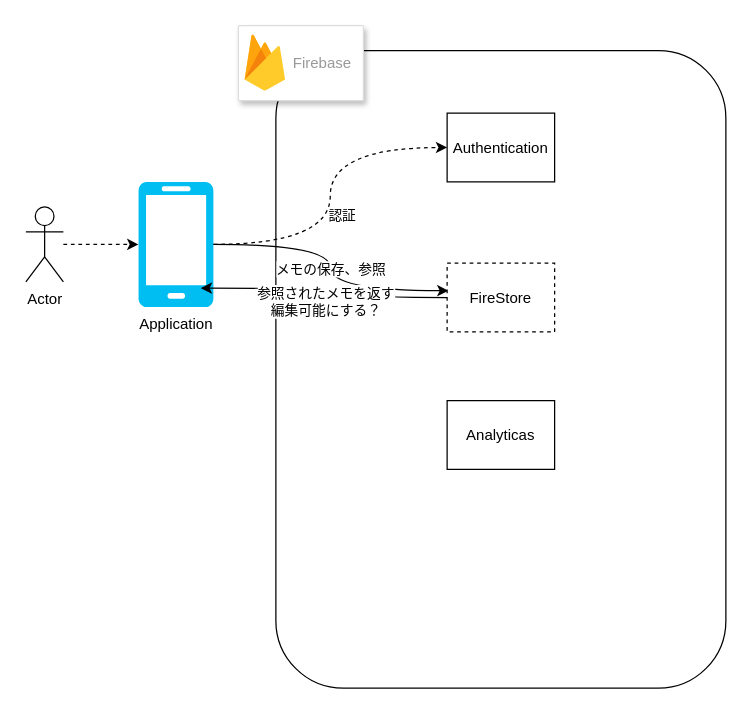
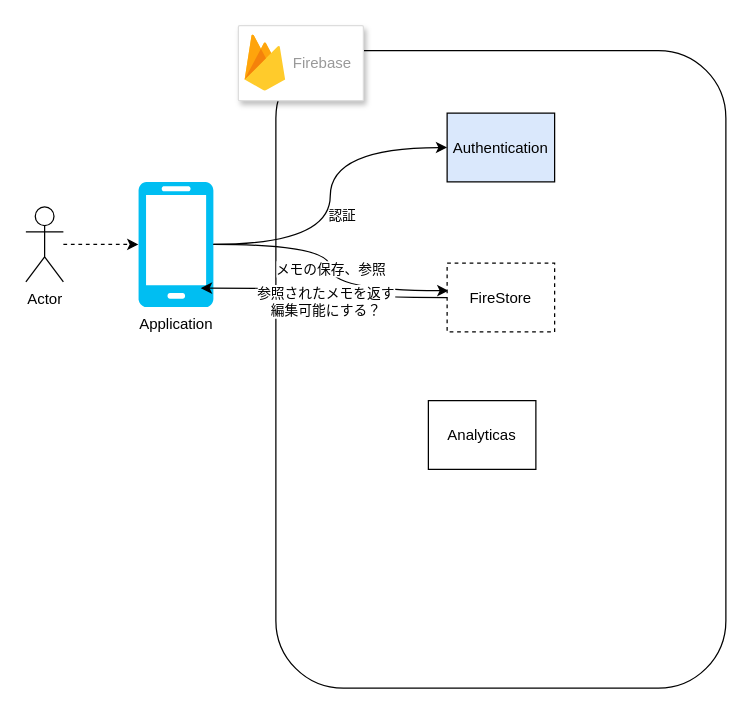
node "Authentication": fillcolor #ffffff -> #dae8fc
edge "Application" -> "Authentication": style dashed -> solid
node "Analyticas": moved (501, 435) -> (482, 435)
